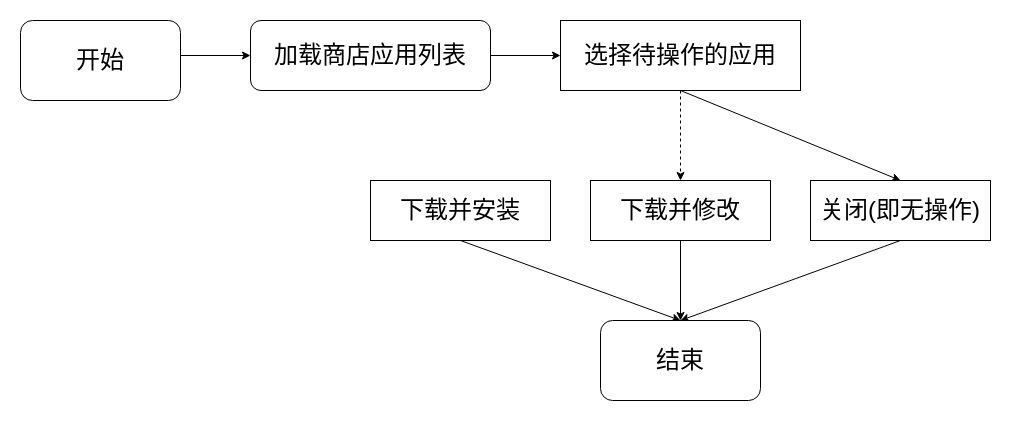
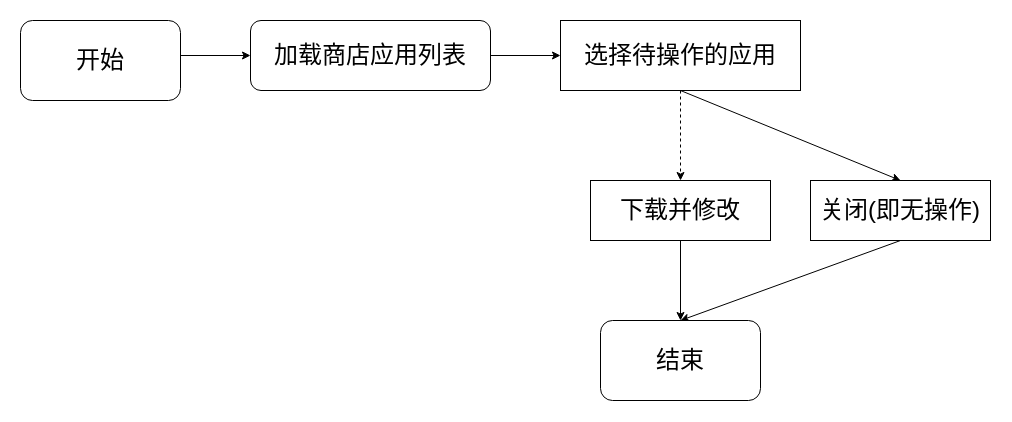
node "下载并安装": removed
edge "下载并安装" -> "结束": removed
